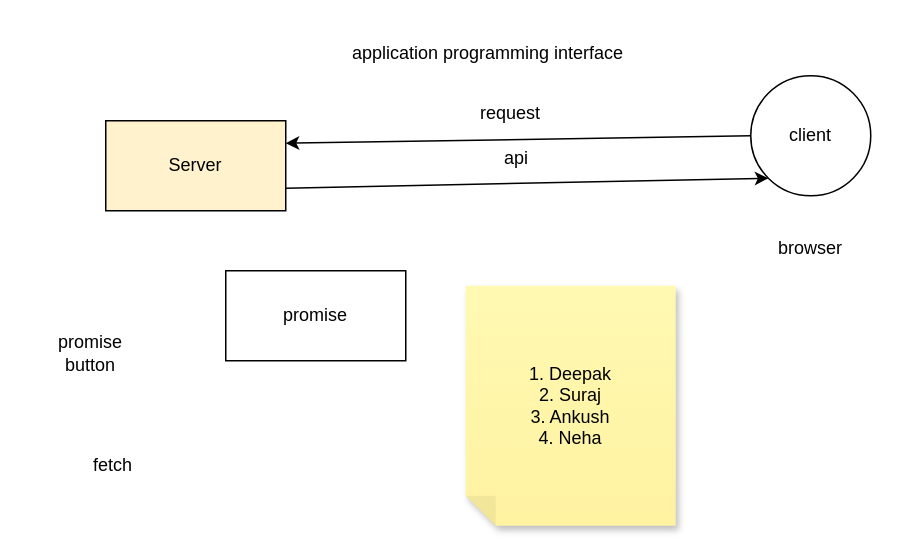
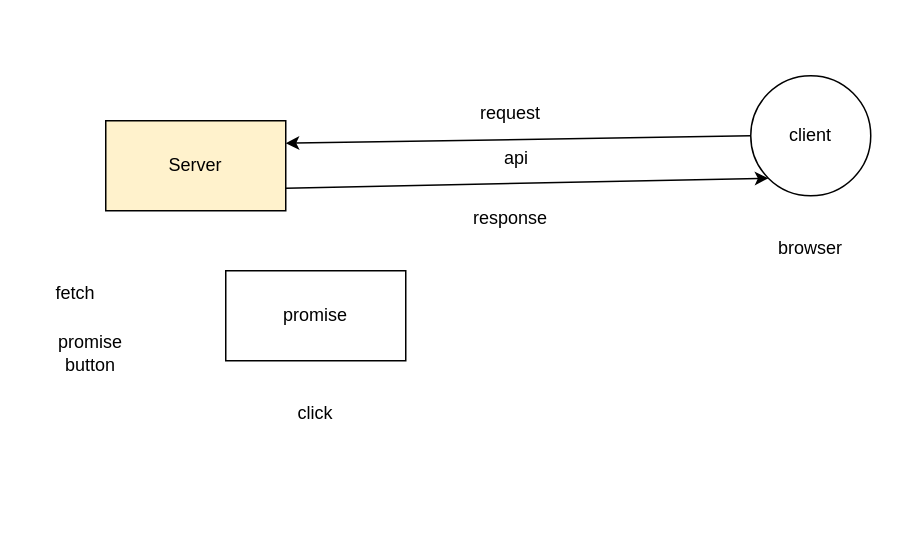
node "application programming interface": removed
node "response": added
node "1. Deepak 2. Suraj 3. Ankush 4. Neha": removed
node "click": added
node "fetch": moved (113, 466) -> (76, 293)
